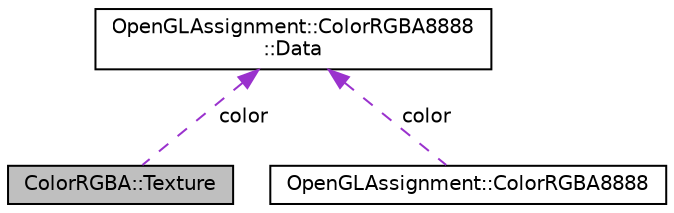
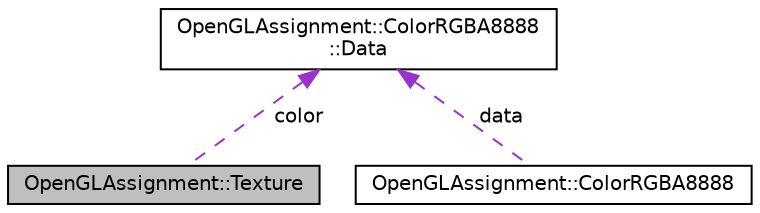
edge "OpenGLAssignment::ColorRGBA8888" -> "OpenGLAssignment::ColorRGBA8888 ::Data": label " color" -> " data"
node "ColorRGBA::Texture": label "ColorRGBA::Texture" -> "OpenGLAssignment::Texture"
